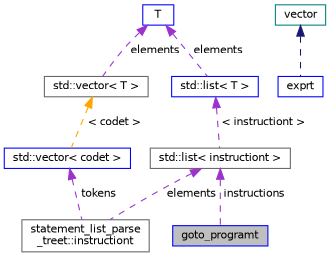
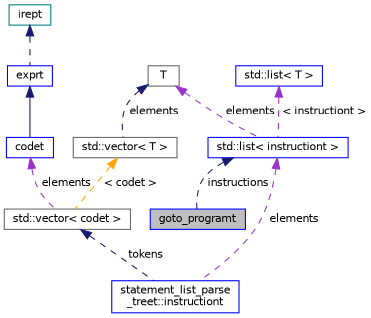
node "T": color blue -> gray40
node "vector": label "vector" -> "irept"
edge "std::vector< T >" -> "T": color darkorchid3 -> midnightblue
edge "std::list< T >" -> "T": now "std::list< instructiont >" -> "T"
node "codet": added
node "std::vector< codet >": color blue -> gray40
node "std::list< instructiont >": color gray40 -> blue
edge "statement_list_parse _treet::instructiont" -> "std::vector< codet >": color darkorchid3 -> midnightblue
edge "goto_programt" -> "std::list< instructiont >": color darkorchid3 -> midnightblue
node "statement_list_parse _treet::instructiont": color gray40 -> blue
